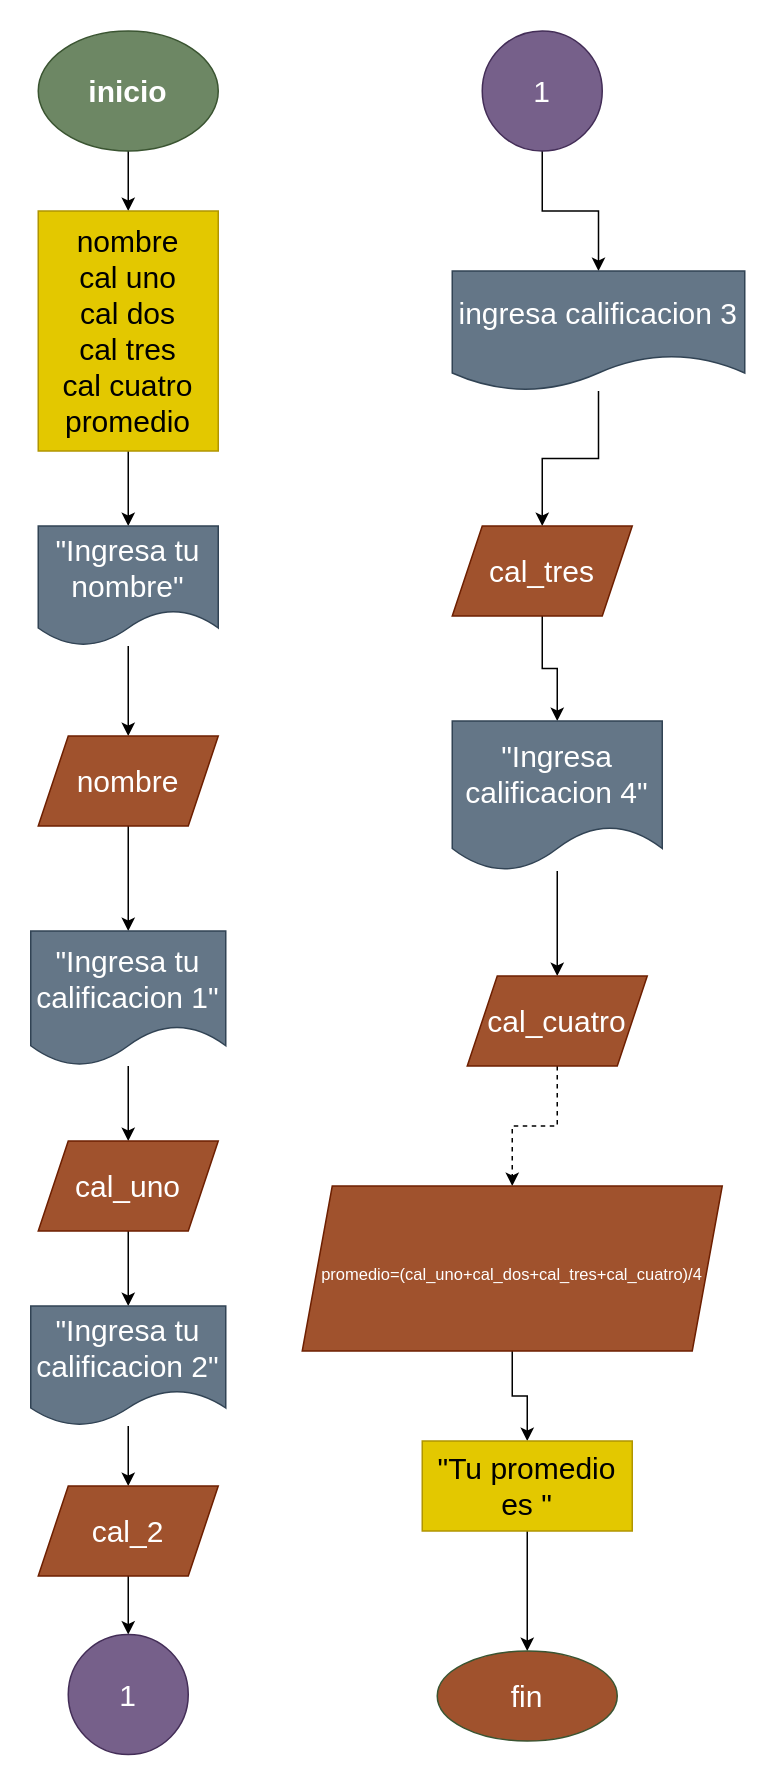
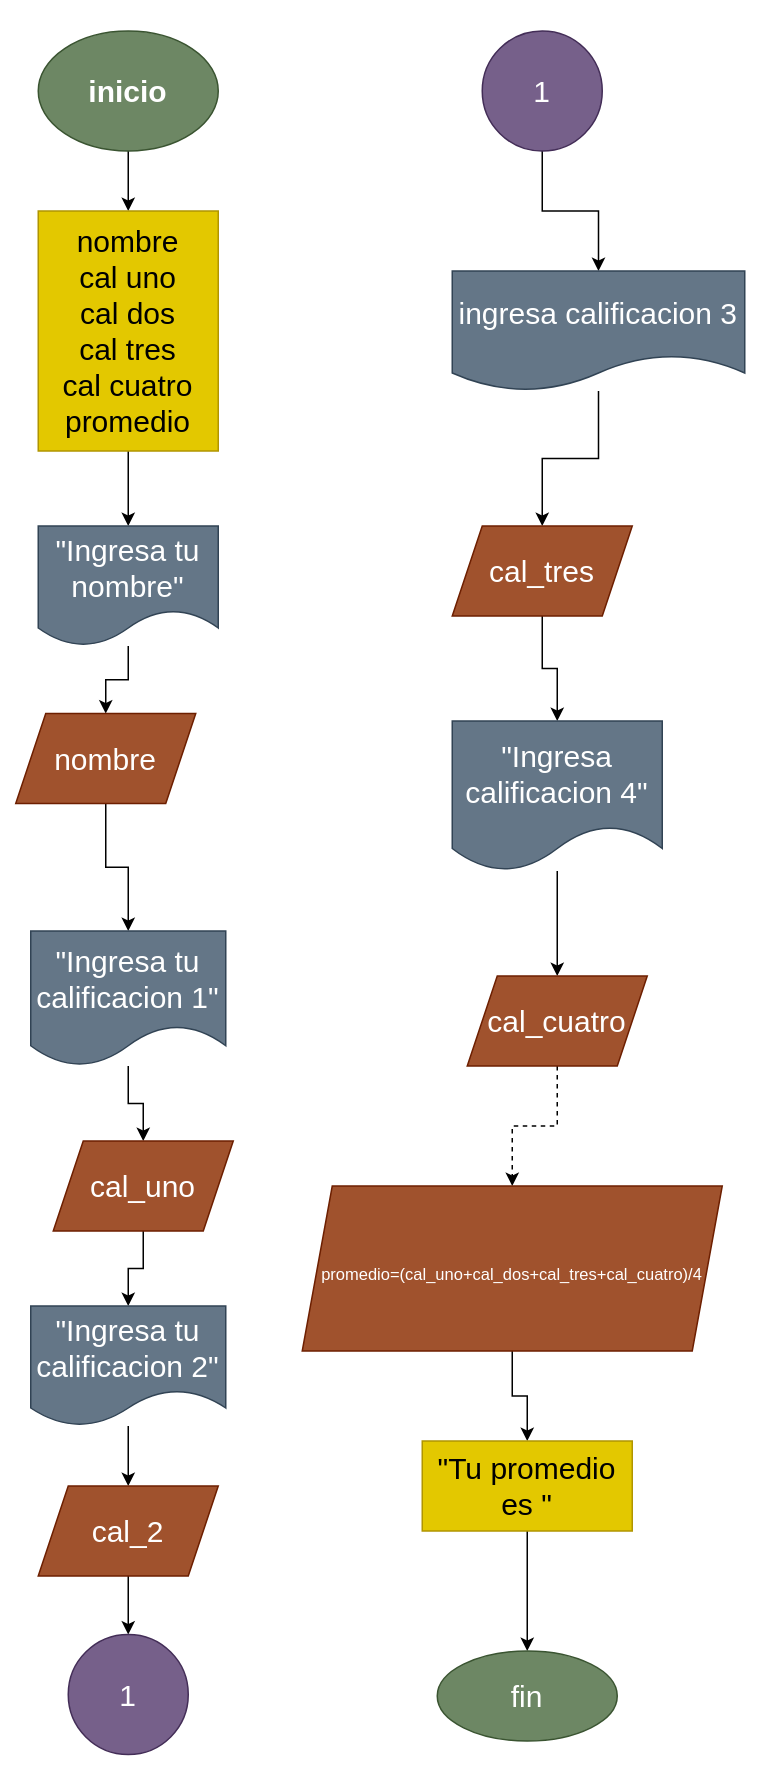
node "nombre": moved (128, 781) -> (106, 758)
node "cal_uno": moved (128, 1186) -> (143, 1186)
node "fin": fillcolor #a0522d -> #6d8764
